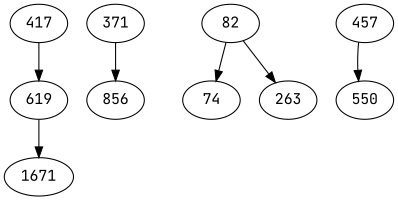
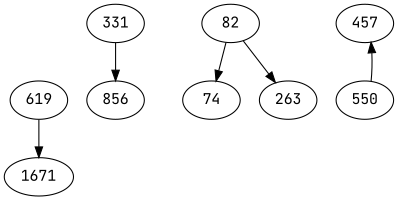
node "417": removed
node "371": label "371" -> "331"
edge "457" -> "550": reversed
